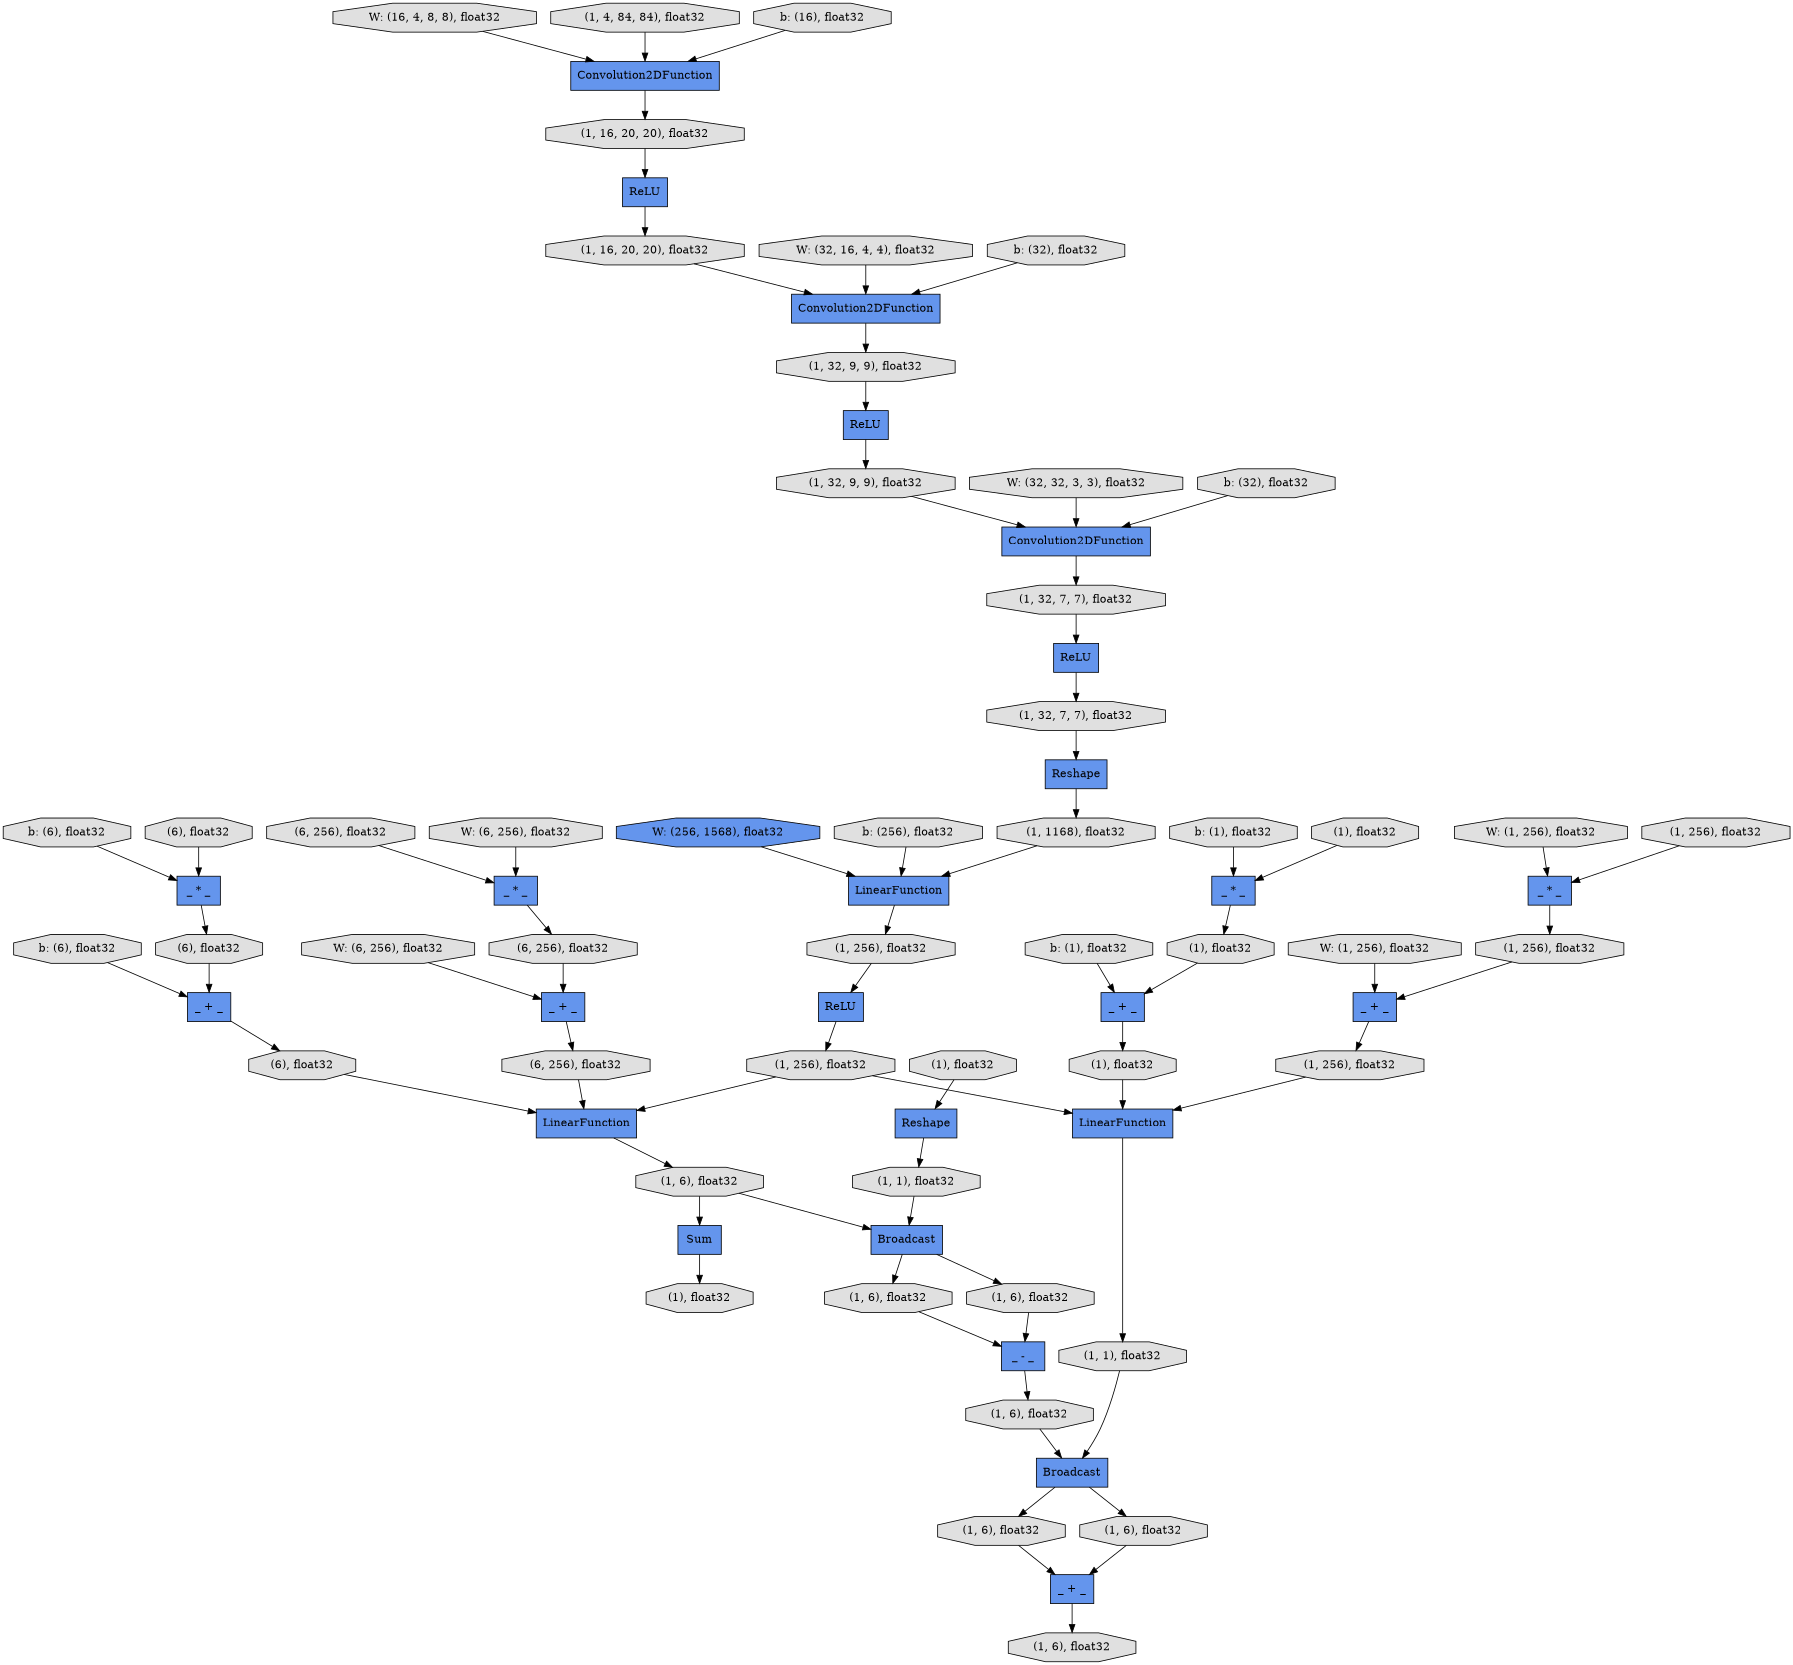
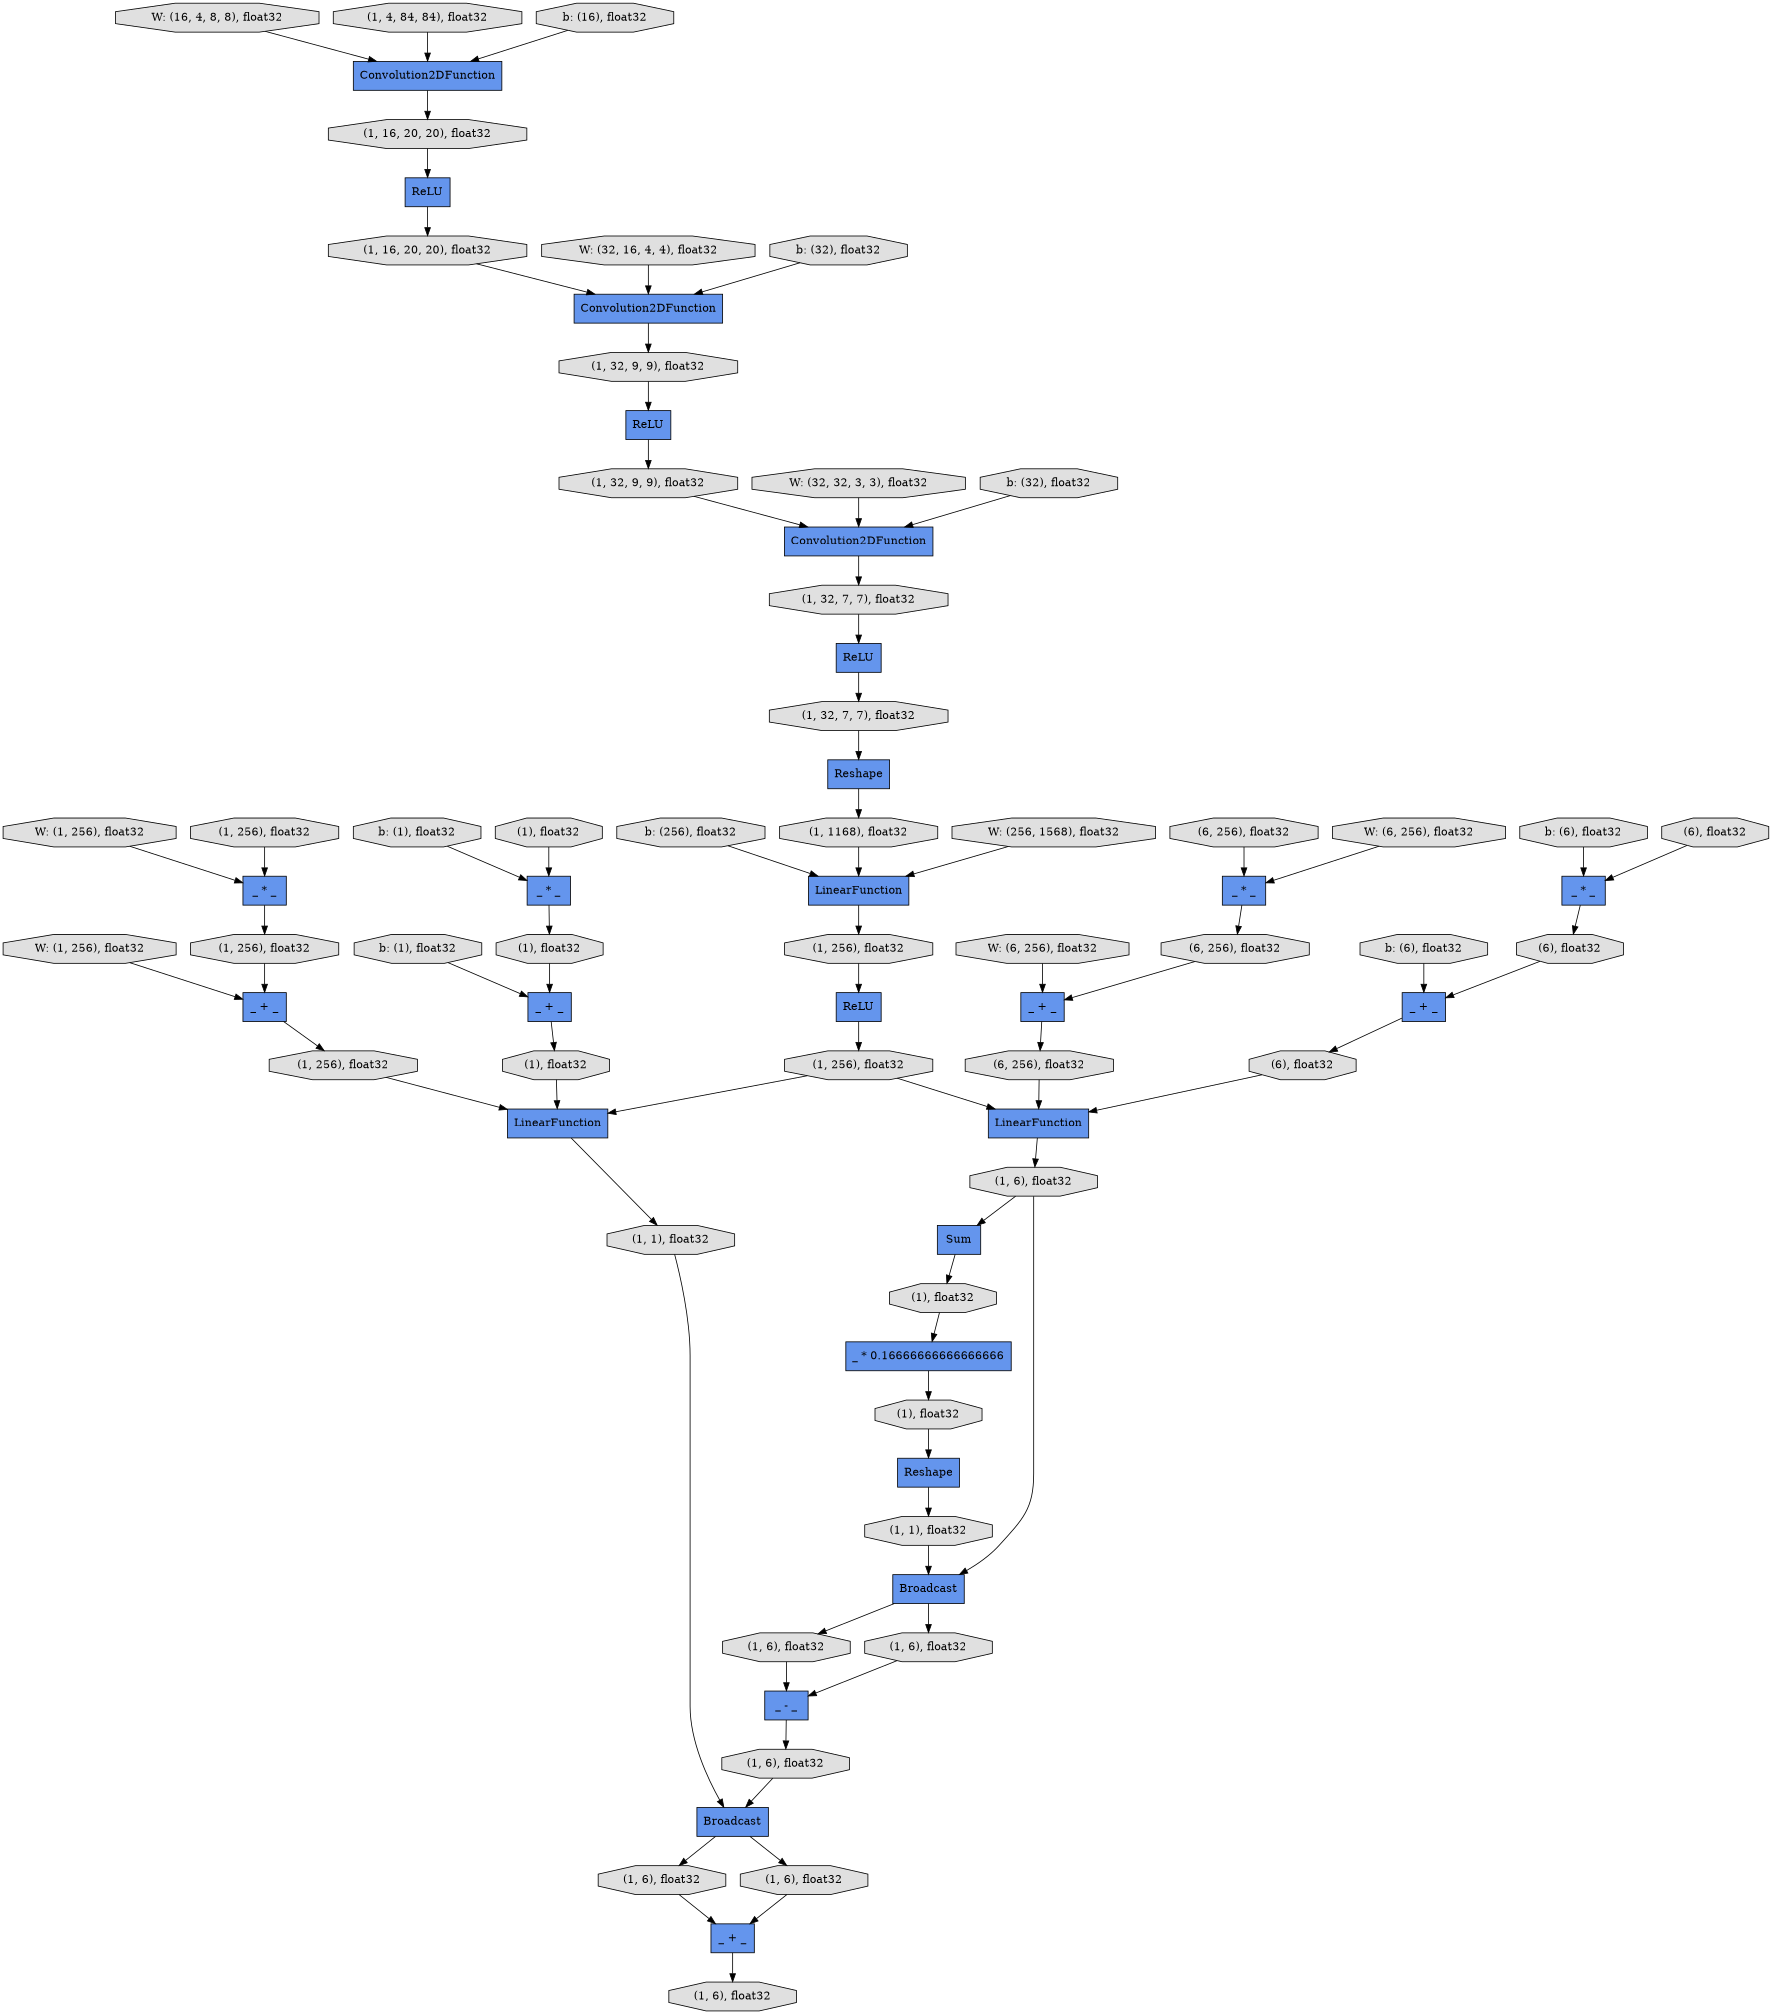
node "W: (256, 1568), float32": fillcolor #6495ed -> #e0e0e0
node "_ * 0.16666666666666666": added
